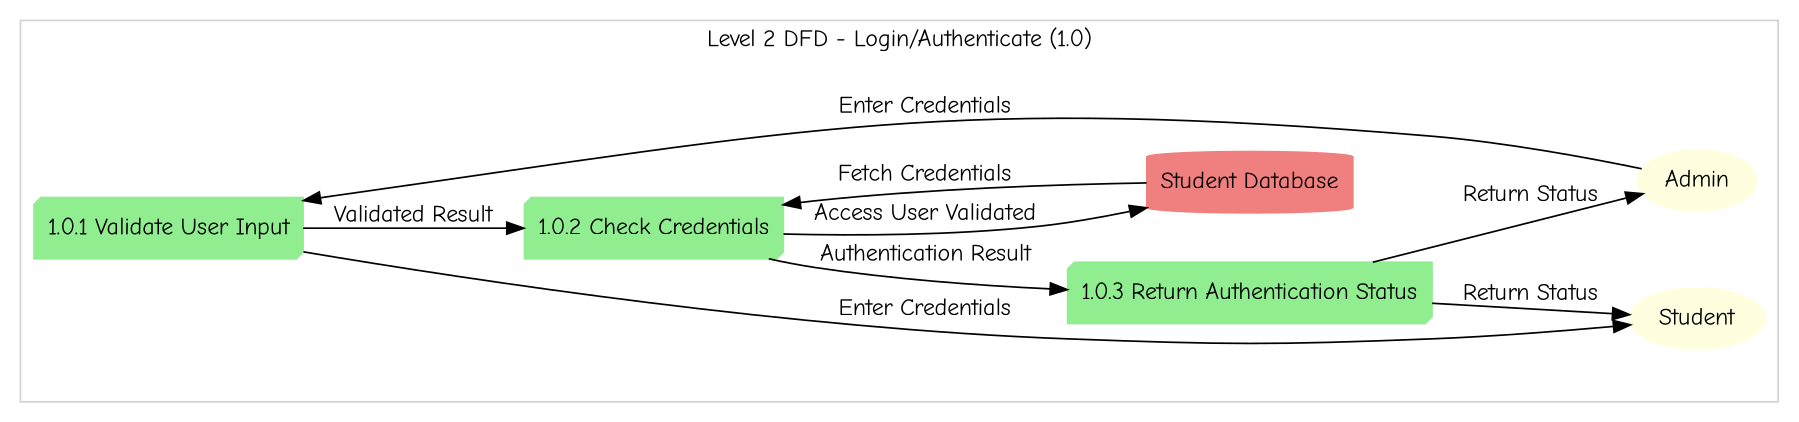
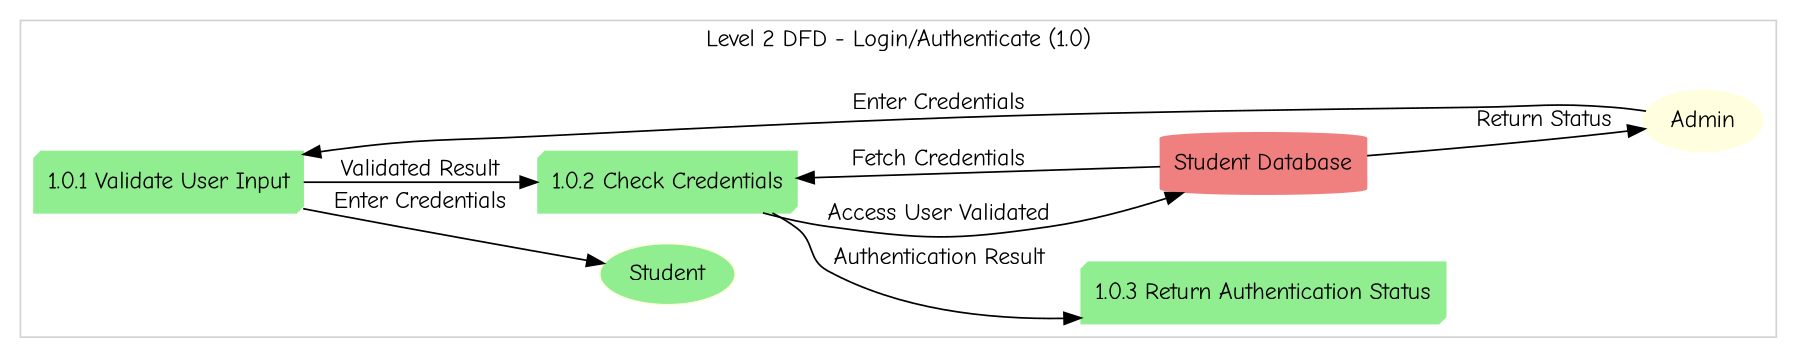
edge "1.0.3 Return Authentication Status" -> "Admin": now "Student Database" -> "Admin"
edge "1.0.3 Return Authentication Status" -> "Student": removed, label "Return Status"
node "Student": fillcolor lightyellow -> lightgreen
